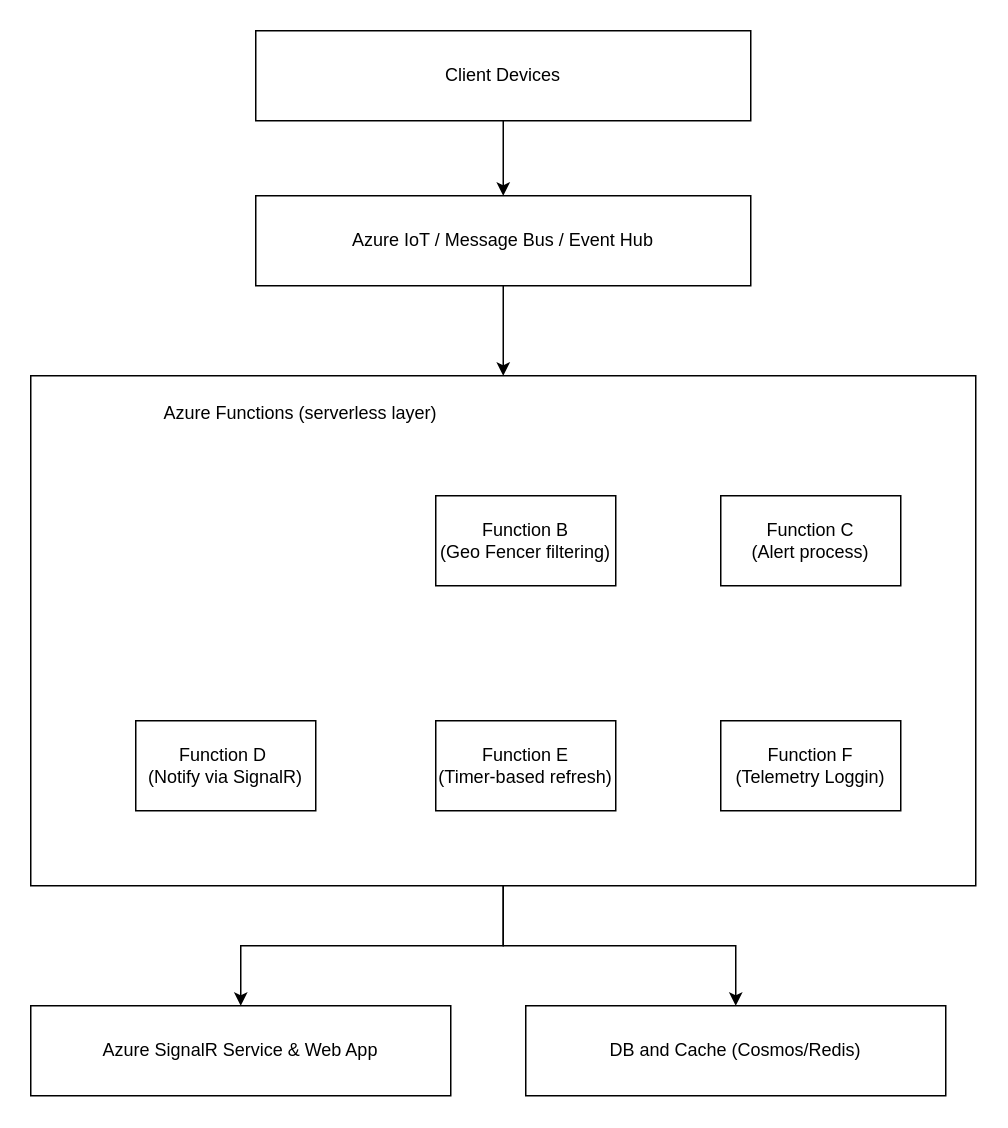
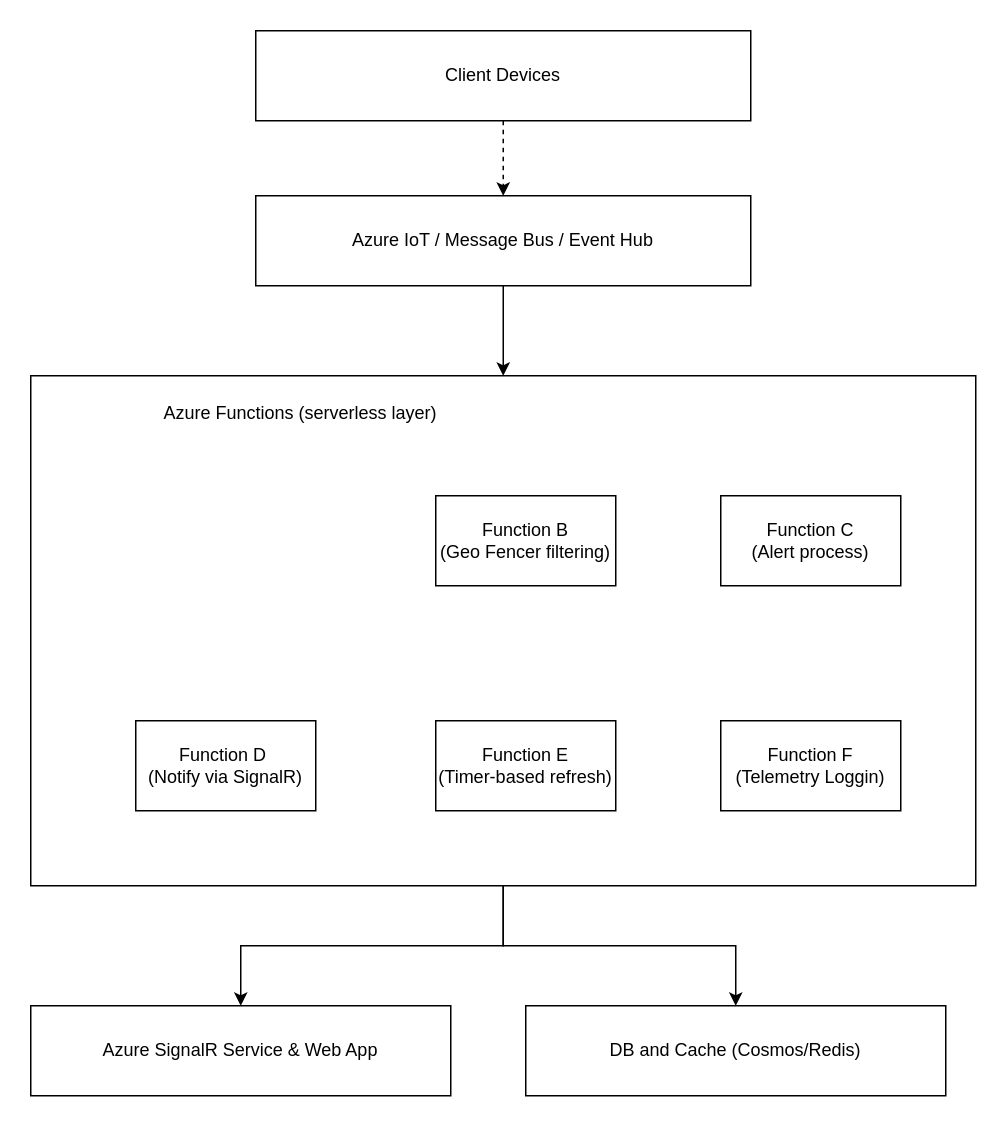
edge "Client Devices" -> "Azure IoT / Message Bus / Event Hub": style solid -> dashed
